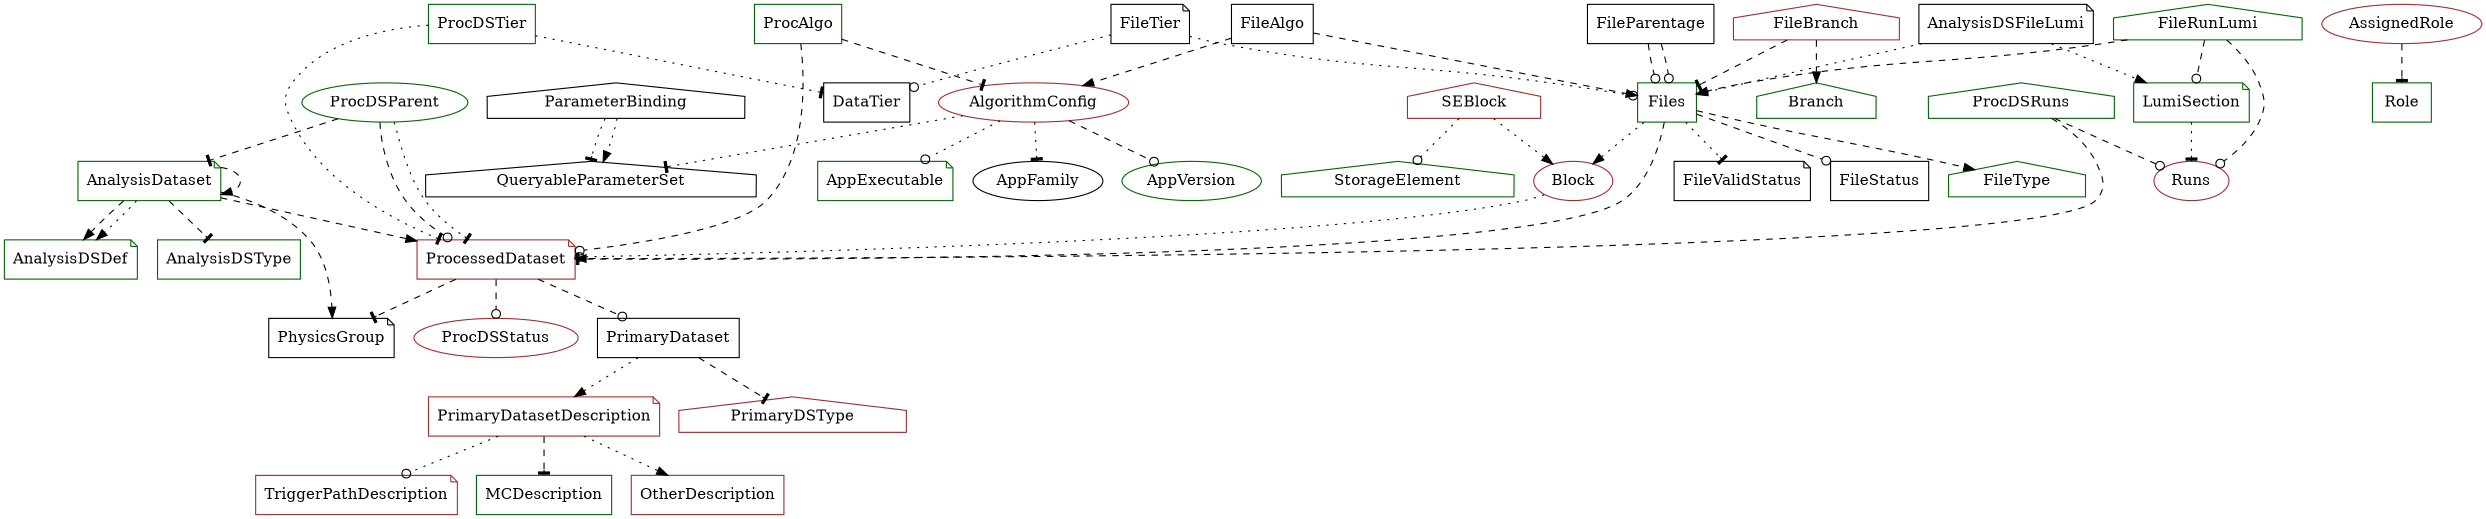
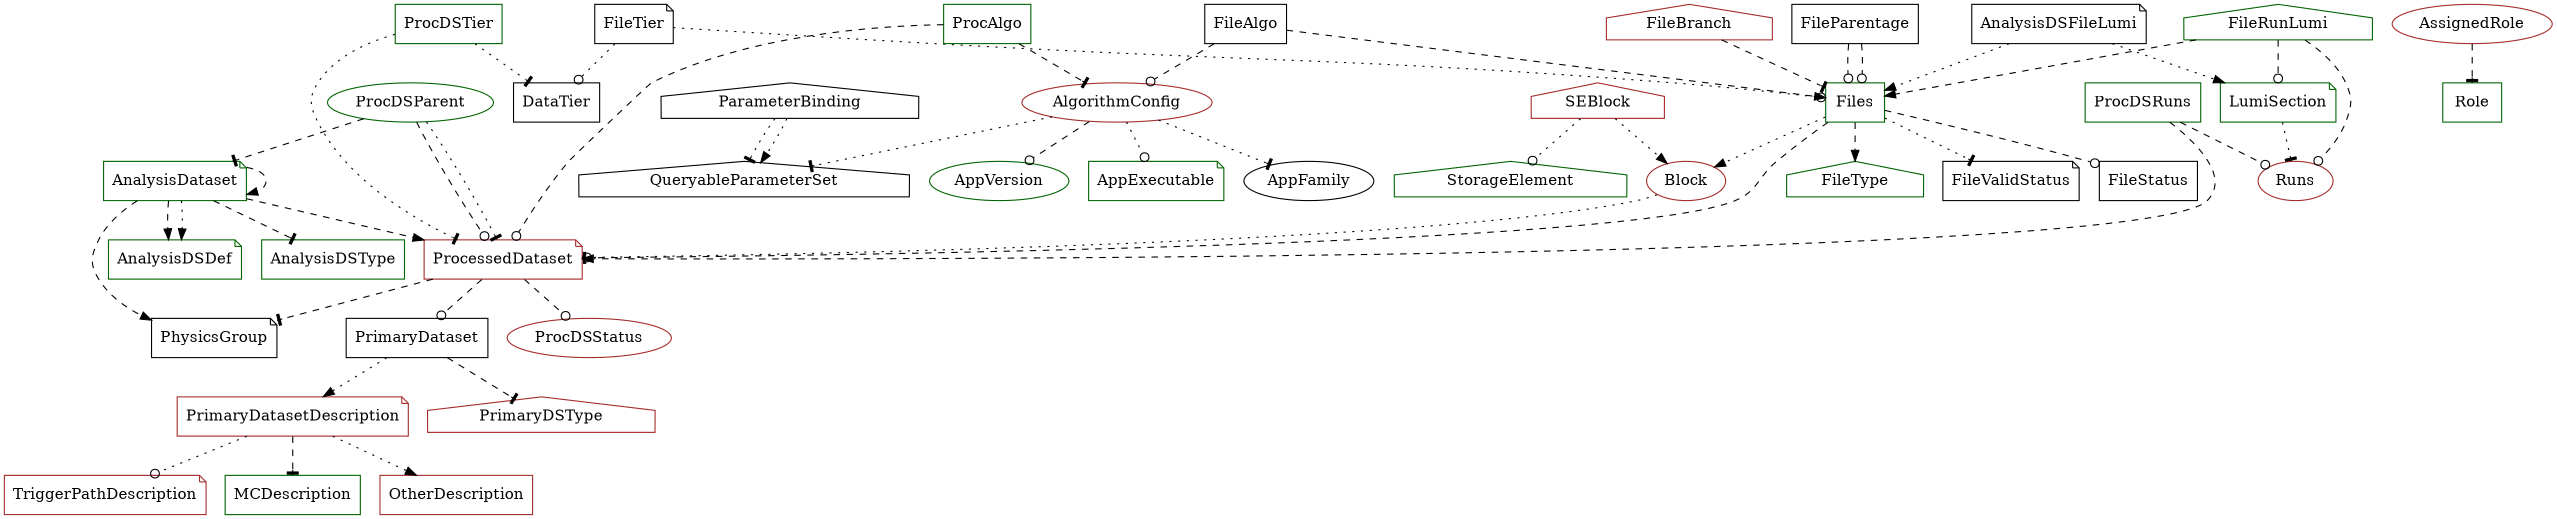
edge "FileAlgo" -> "AlgorithmConfig": arrowhead normal -> odot
node "Branch": removed
node "ProcDSRuns": shape house -> box
